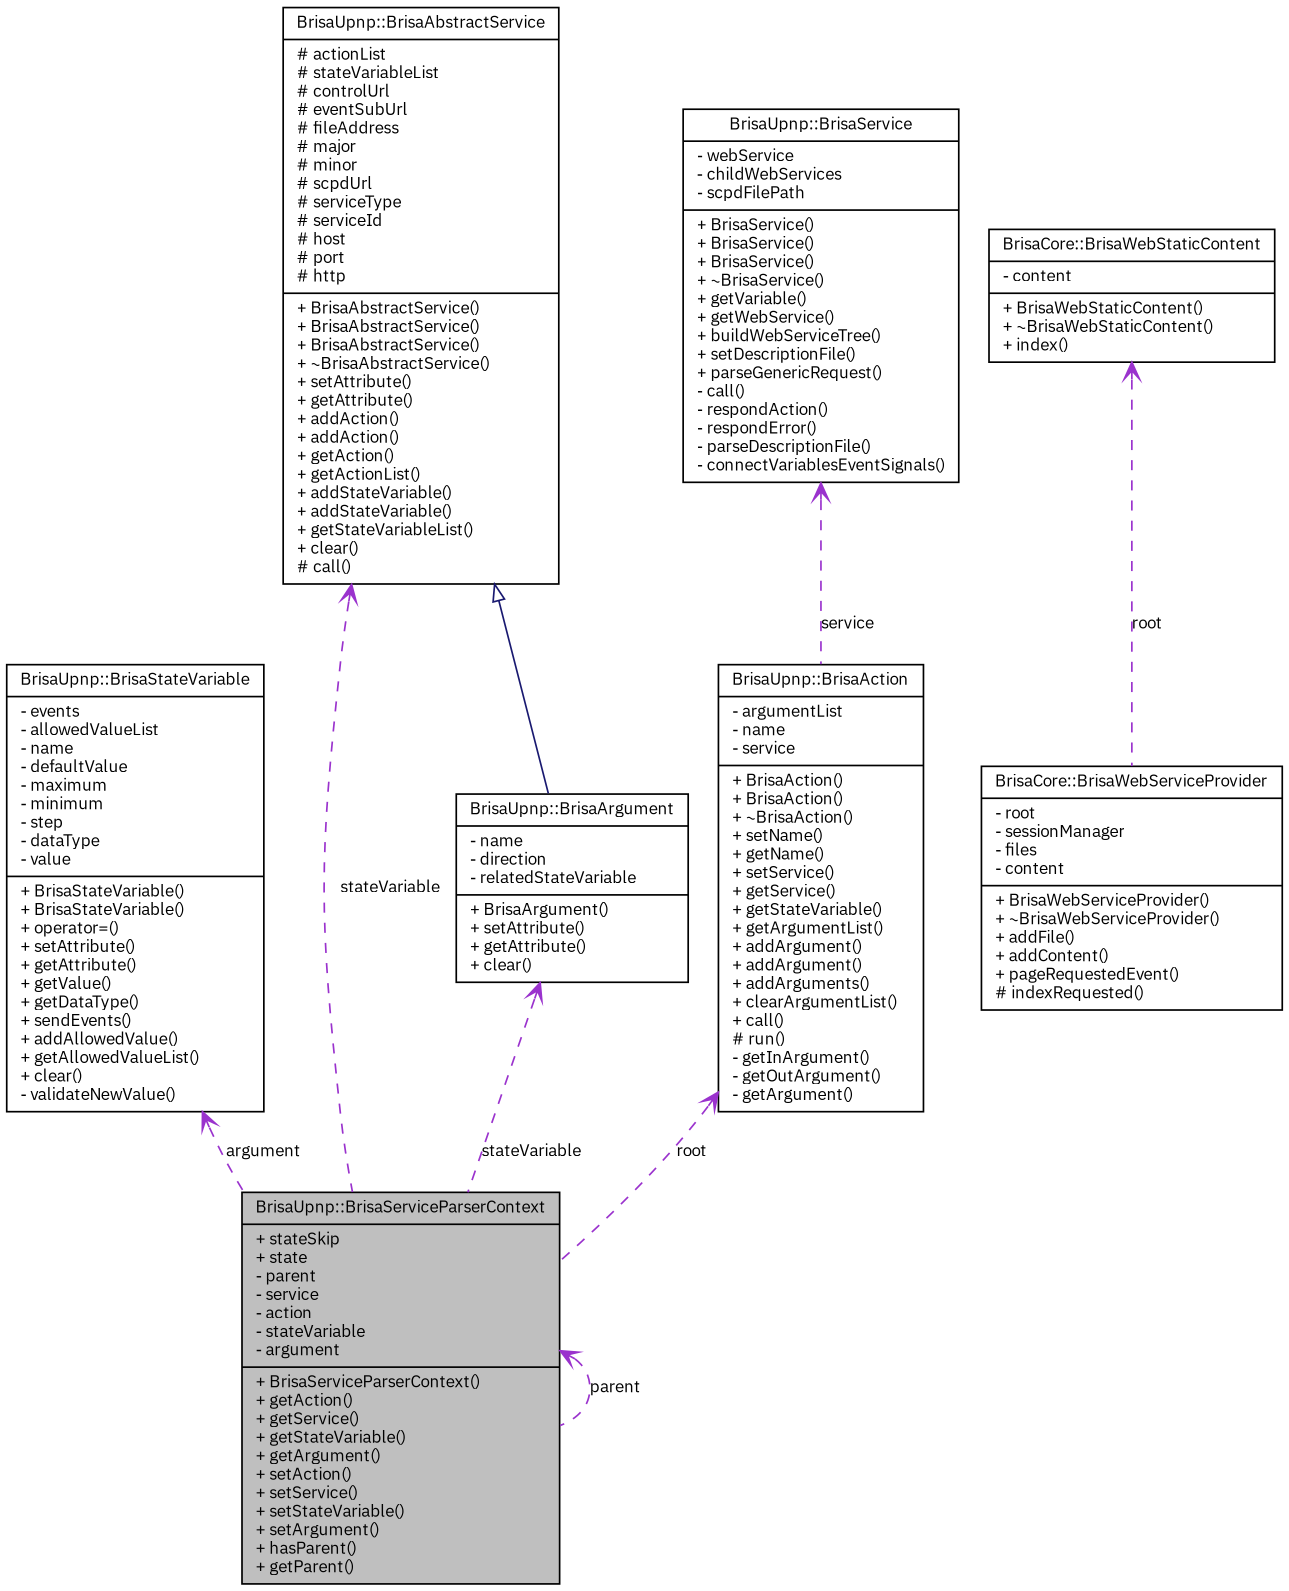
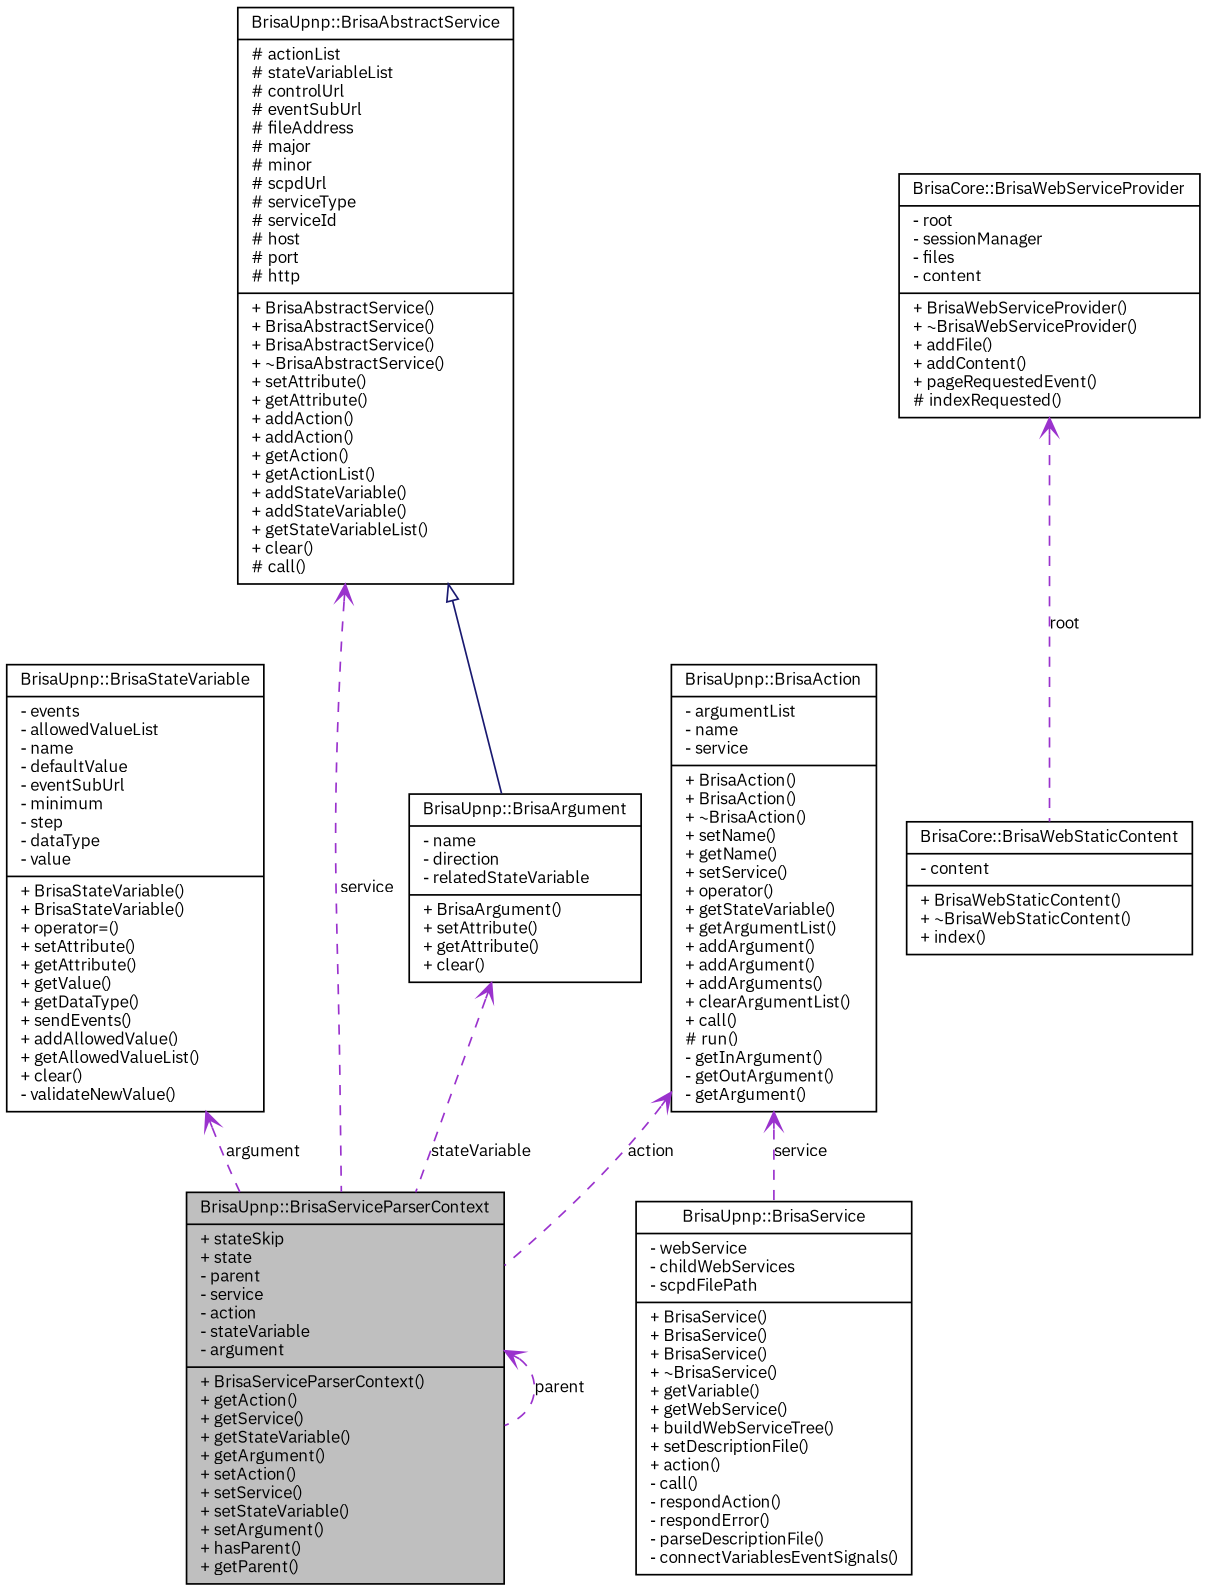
node "BrisaUpnp::BrisaService": text "+ parseGenericRequest()" -> "+ action()"
edge "BrisaCore::BrisaWebServiceProvider" -> "BrisaCore::BrisaWebStaticContent": reversed
edge "BrisaUpnp::BrisaAction" -> "BrisaUpnp::BrisaService": reversed
node "BrisaUpnp::BrisaStateVariable": text "- maximum" -> "- eventSubUrl"
edge "BrisaUpnp::BrisaServiceParserContext" -> "BrisaUpnp::BrisaAbstractService": label "stateVariable" -> "service"
node "BrisaUpnp::BrisaAction": text "+ getService()" -> "+ operator()"
edge "BrisaUpnp::BrisaServiceParserContext" -> "BrisaUpnp::BrisaAction": label "root" -> "action"
